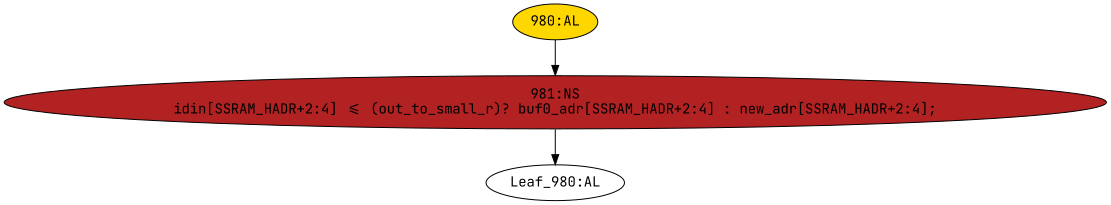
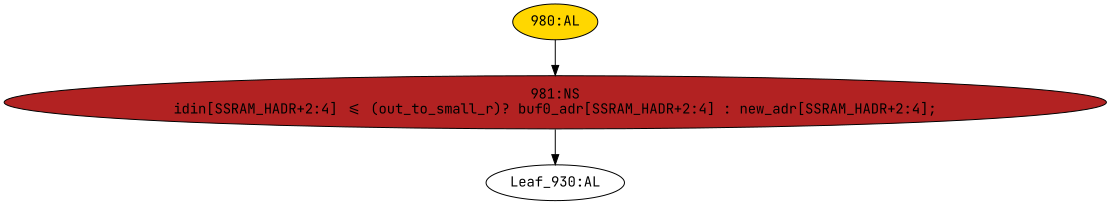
node "Leaf_980:AL": label "Leaf_980:AL" -> "Leaf_930:AL"
